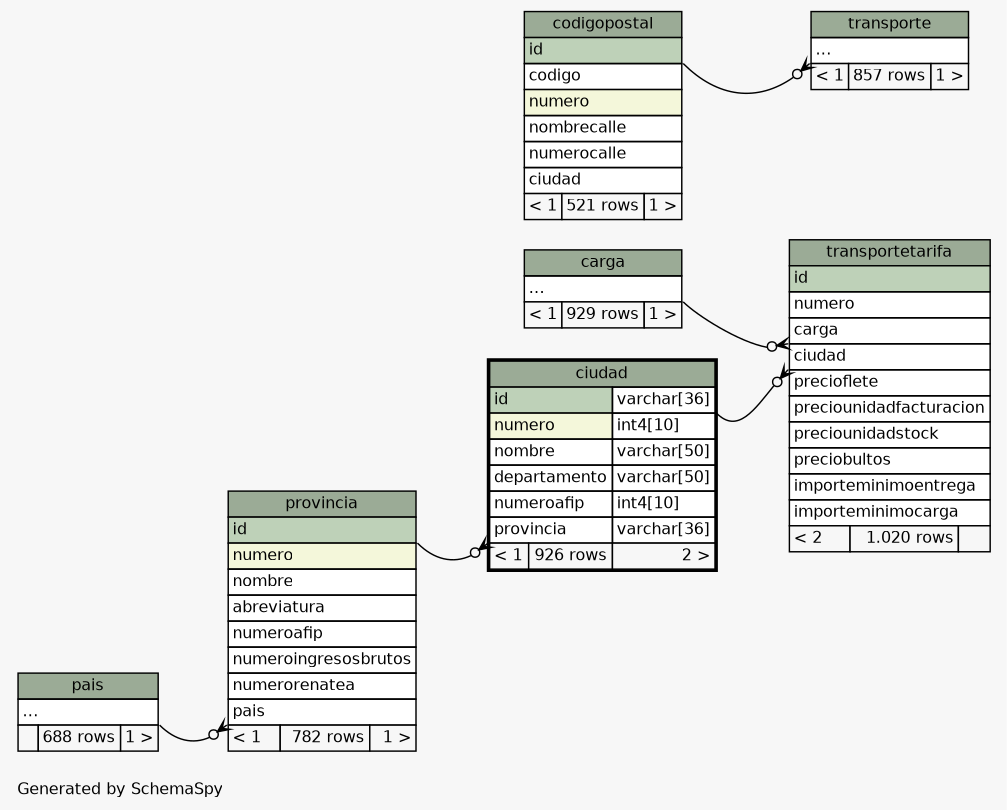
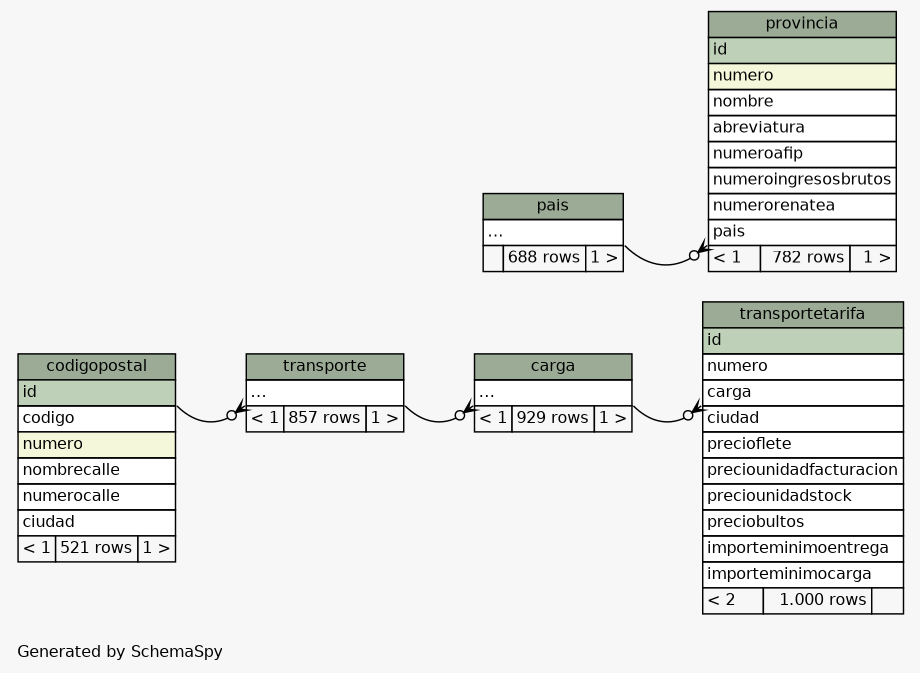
edge "transporte" -> "carga": added
node "ciudad": removed
node "transportetarifa": text "1.020 rows" -> "1.000 rows"
